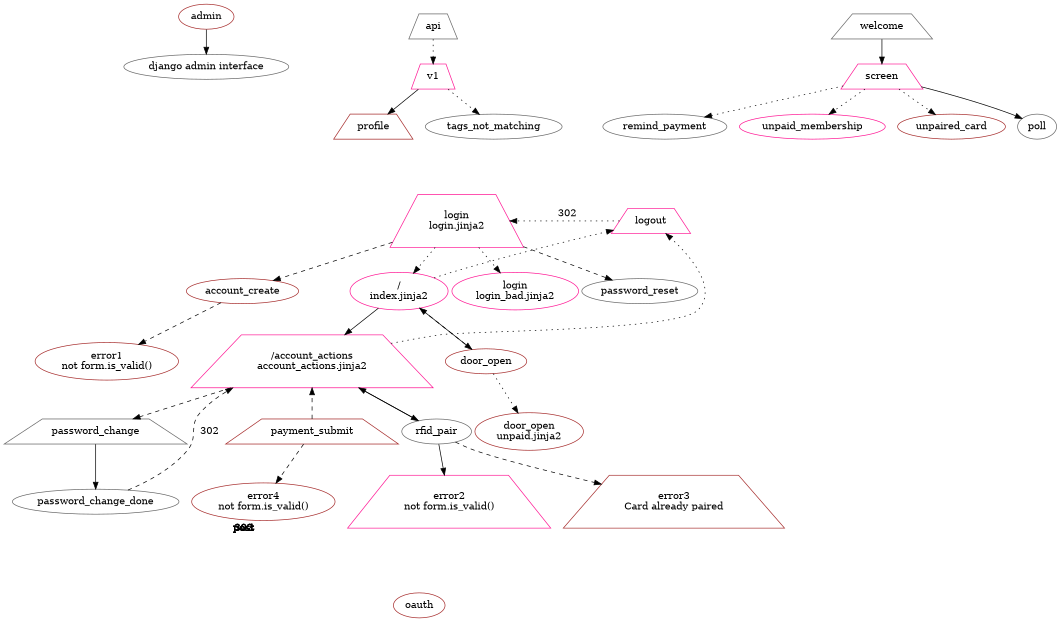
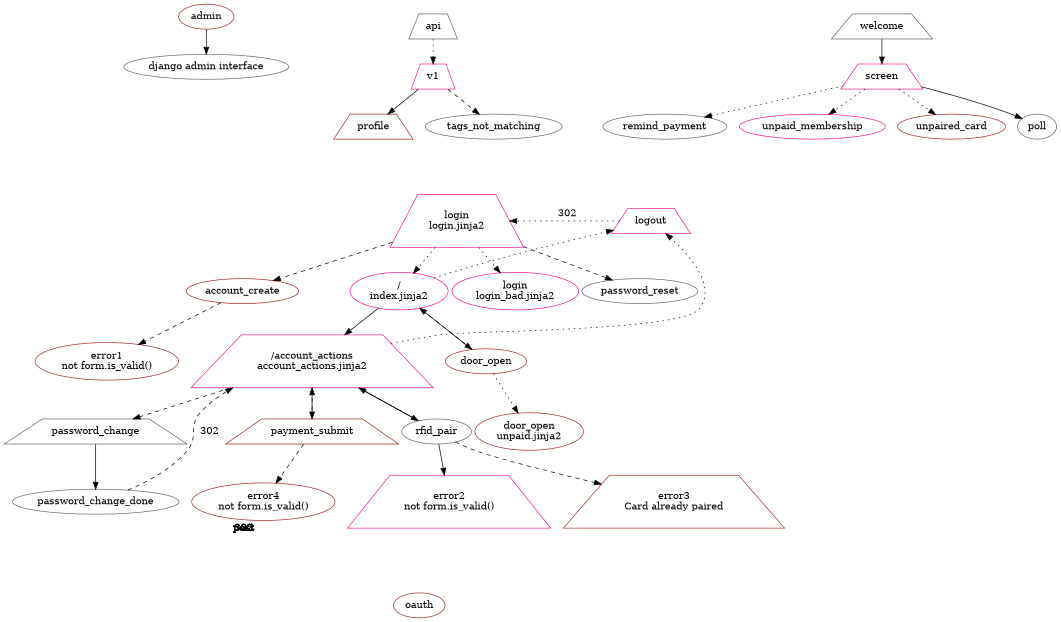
edge "v1" -> "tags_not_matching": style dotted -> dashed
edge "/account_actions account_actions.jinja2" -> "payment_submit": added
